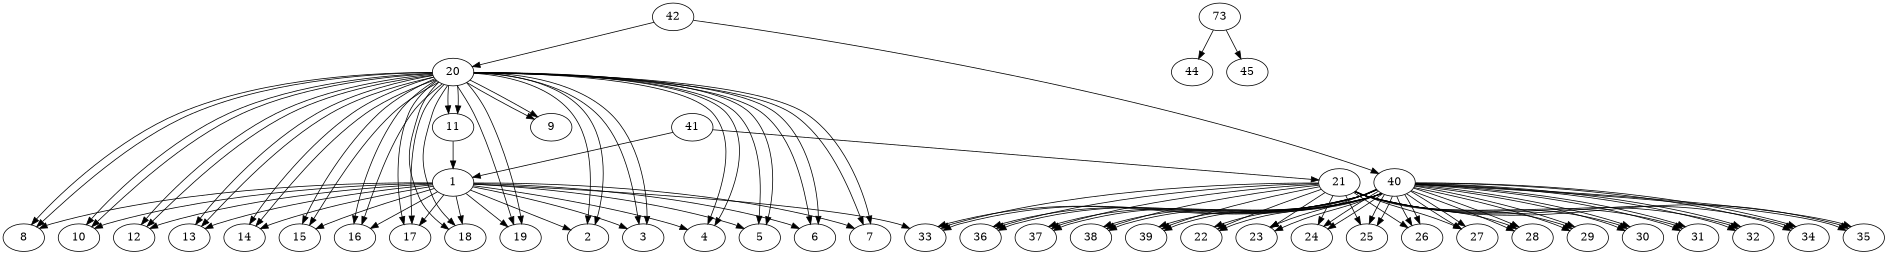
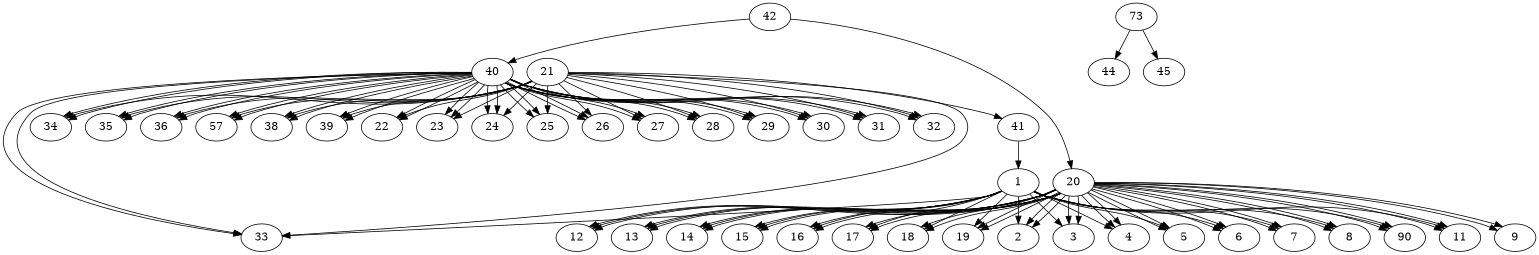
edge "11" -> "1": reversed
edge "41" -> "21": reversed
node "10": label "10" -> "90"
node "37": label "37" -> "57"
